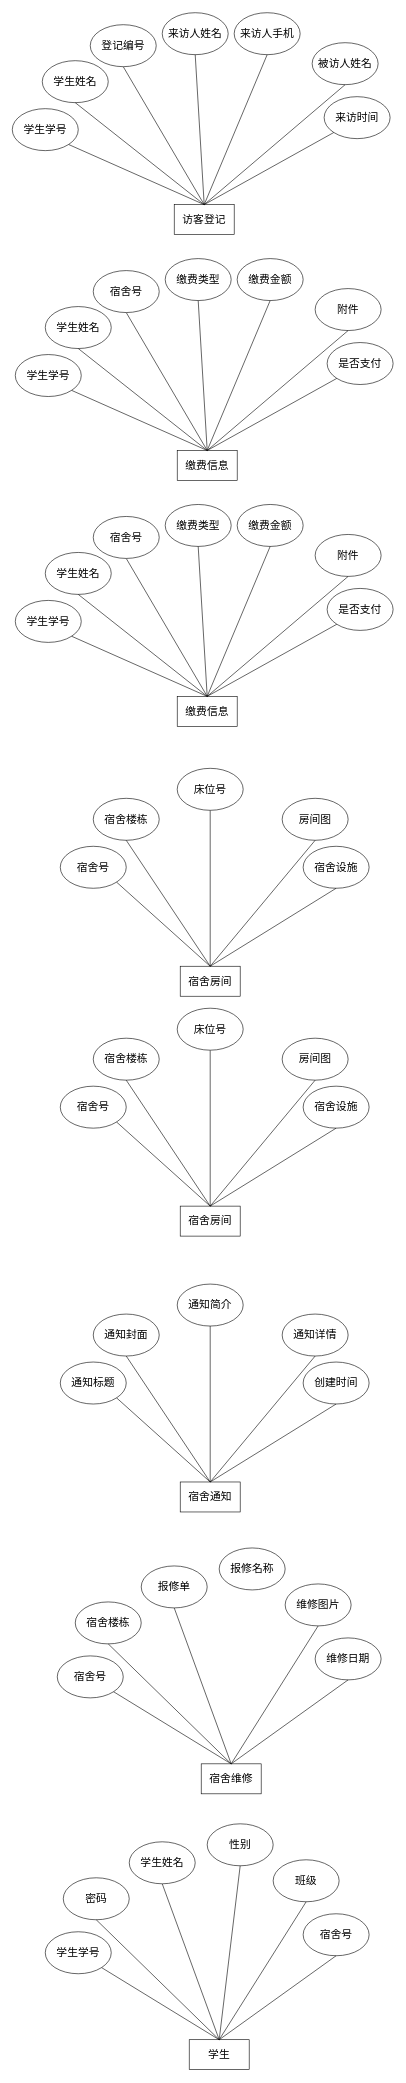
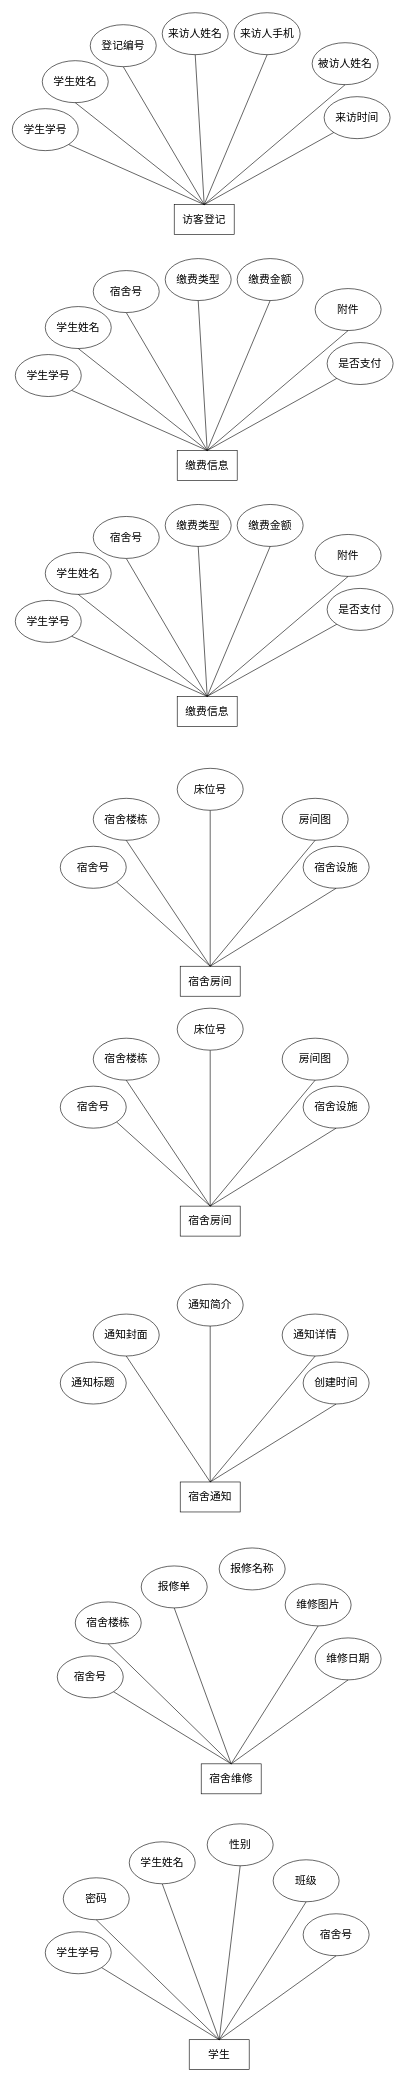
edge "通知标题" -- "宿舍通知": removed
